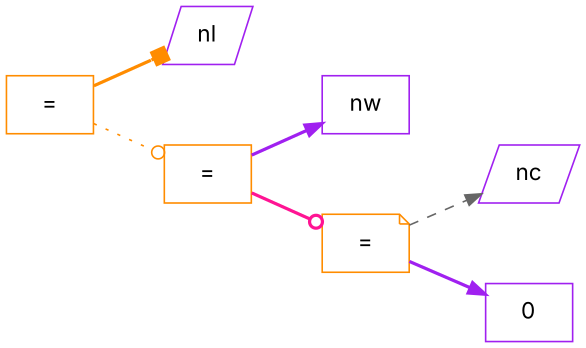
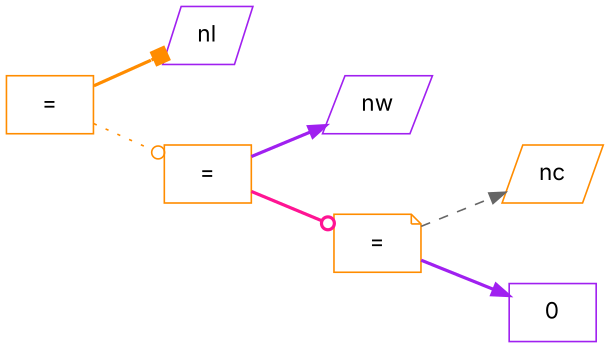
node "nw": shape box -> parallelogram
node "nc": color purple -> darkorange
